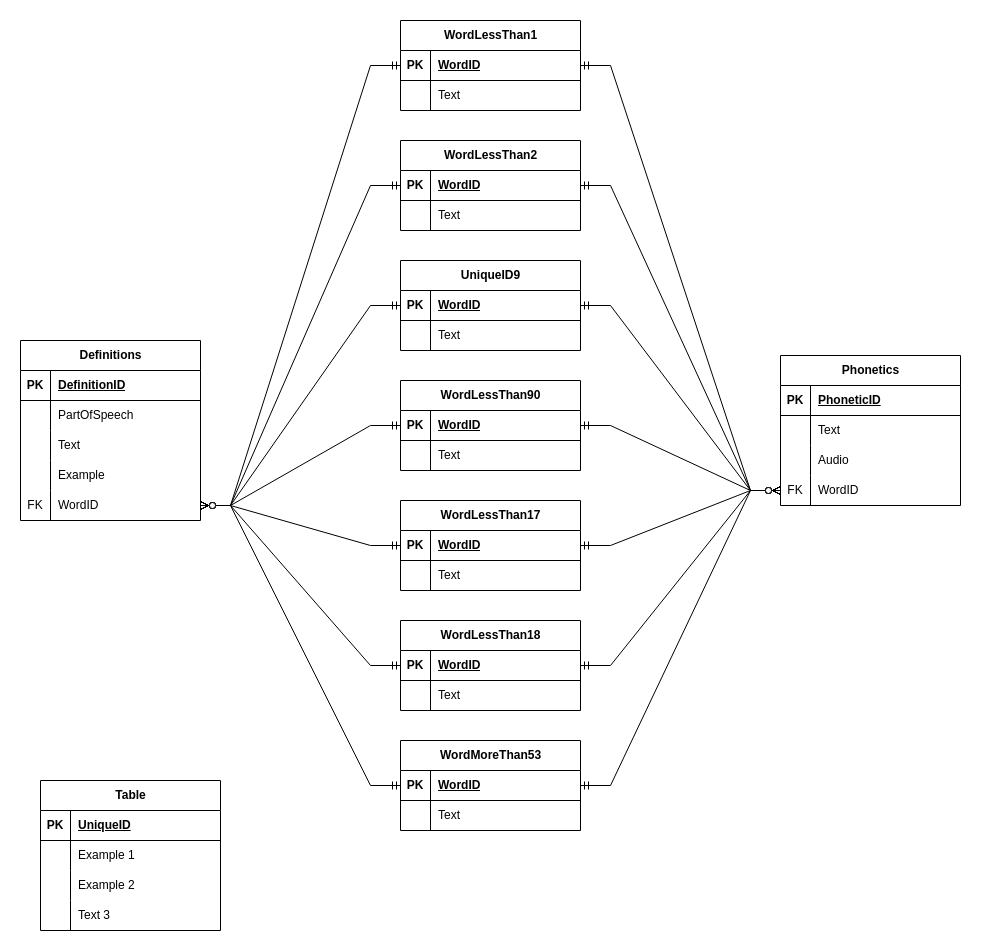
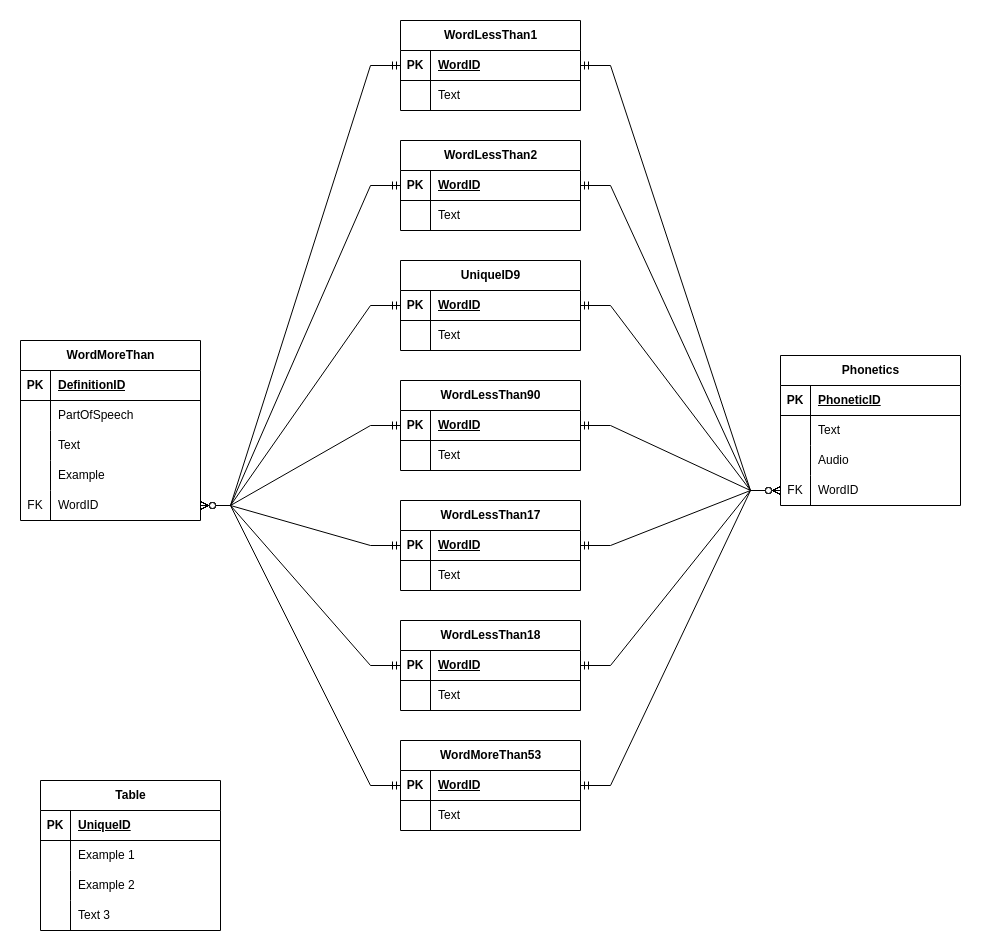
node "Definitions": label "Definitions" -> "WordMoreThan"
